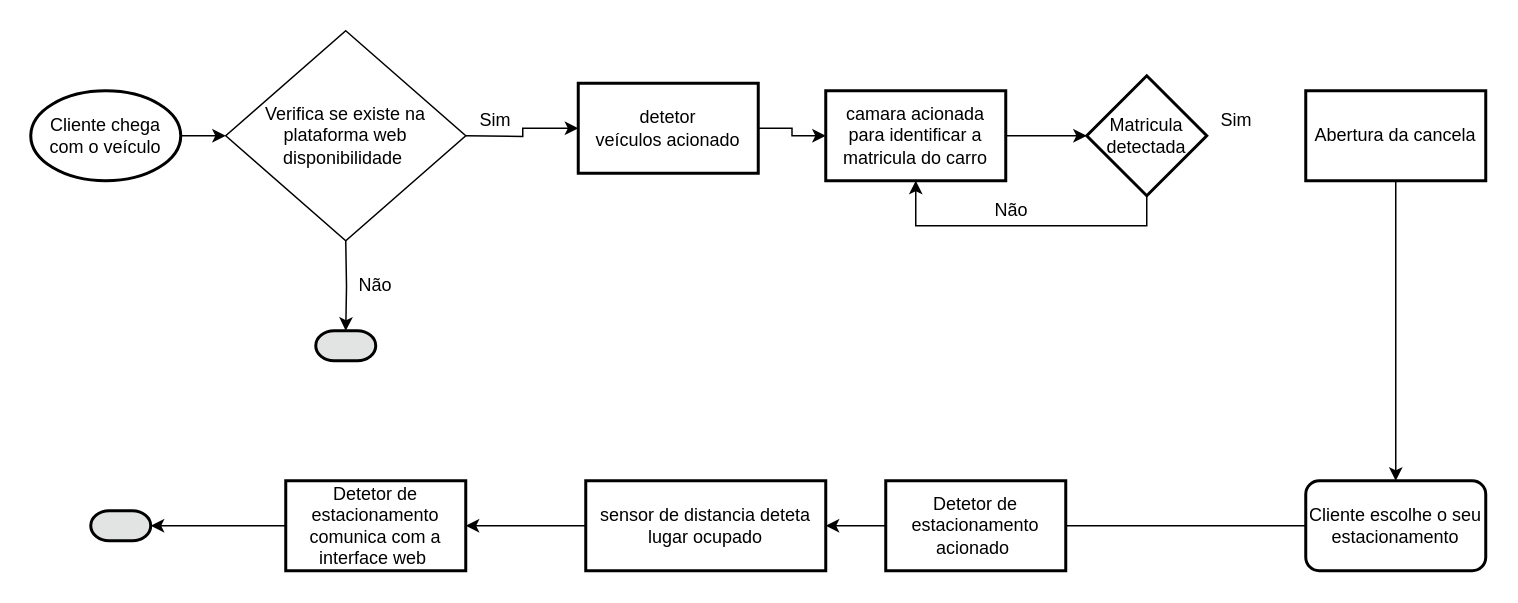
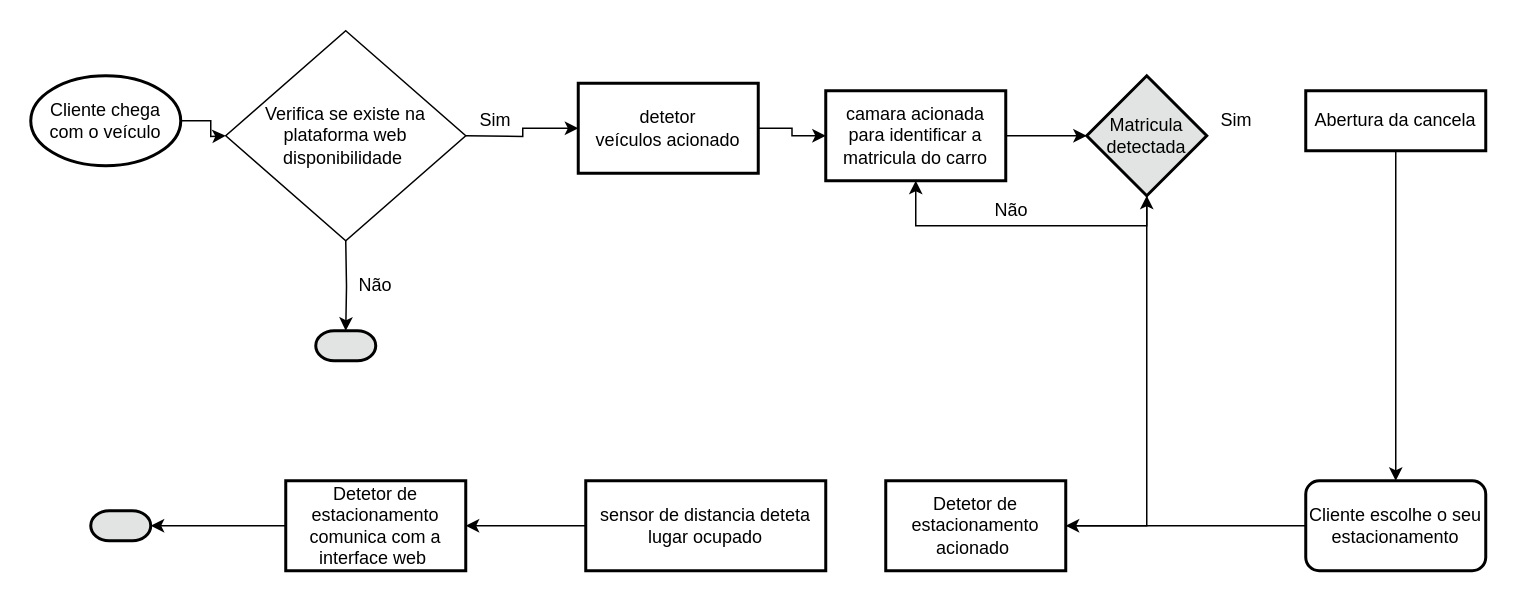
node "Cliente chega com o veículo": moved (106, 136) -> (106, 121)
node "Matricula detectada": fillcolor #ffffff -> #e2e3e3
node "Abertura da cancela": size 180x90 -> 180x60
edge "Detetor de estacionamento acionado" -> "sensor de distancia deteta lugar ocupado": now "Detetor de estacionamento acionado" -> "Matricula detectada"
edge "Detetor de estacionamento acionado" -- "Cliente escolhe o seu estacionamento": arrowhead none -> classic
